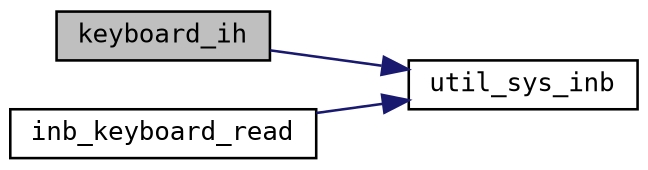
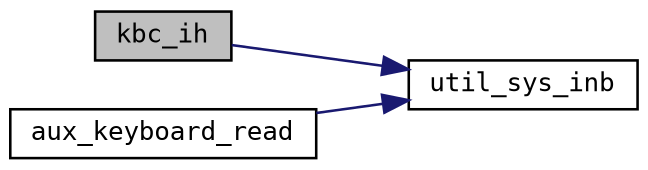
node "keyboard_ih": label "keyboard_ih" -> "kbc_ih"
node "inb_keyboard_read": label "inb_keyboard_read" -> "aux_keyboard_read"
